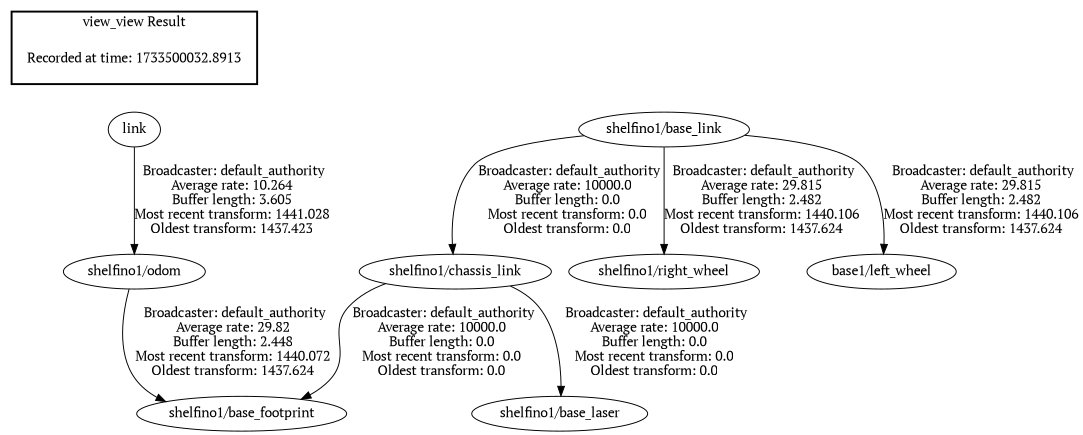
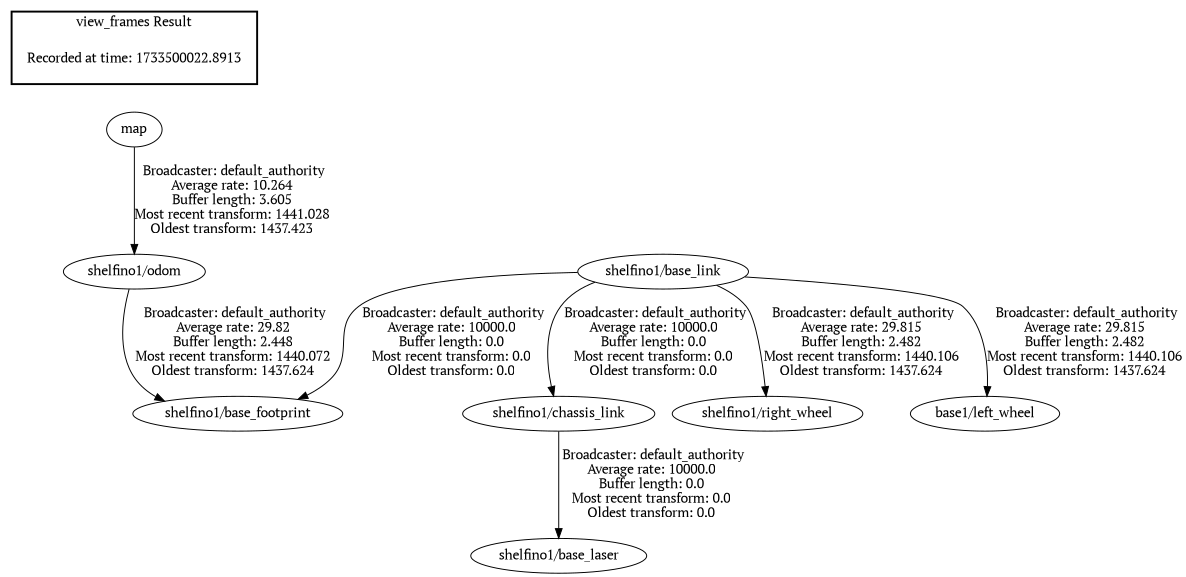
cluster "view_view Result": label "view_view Result" -> "view_frames Result"
node "Recorded at time: 1733500032.8913": label "Recorded at time: 1733500032.8913" -> "Recorded at time: 1733500022.8913"
node "link": label "link" -> "map"
edge "shelfino1/chassis_link" -> "shelfino1/base_footprint": now "shelfino1/base_link" -> "shelfino1/base_footprint"
